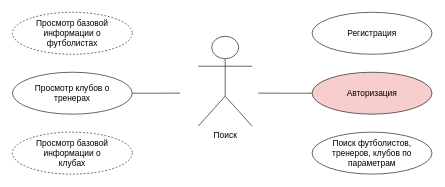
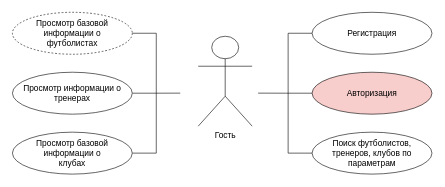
edge "Просмотр базовой информации о футболистах" -- "Просмотр базовой информации о клубах": added
edge "Регистрация" -- "Поиск футболистов, тренеров, клубов по параметрам": added
node "Просмотр клубов о тренерах": label "Просмотр клубов о тренерах" -> "Просмотр информации о тренерах"
node "Поиск": label "Поиск" -> "Гость"
node "Просмотр базовой информации о клубах": style dashed -> solid
